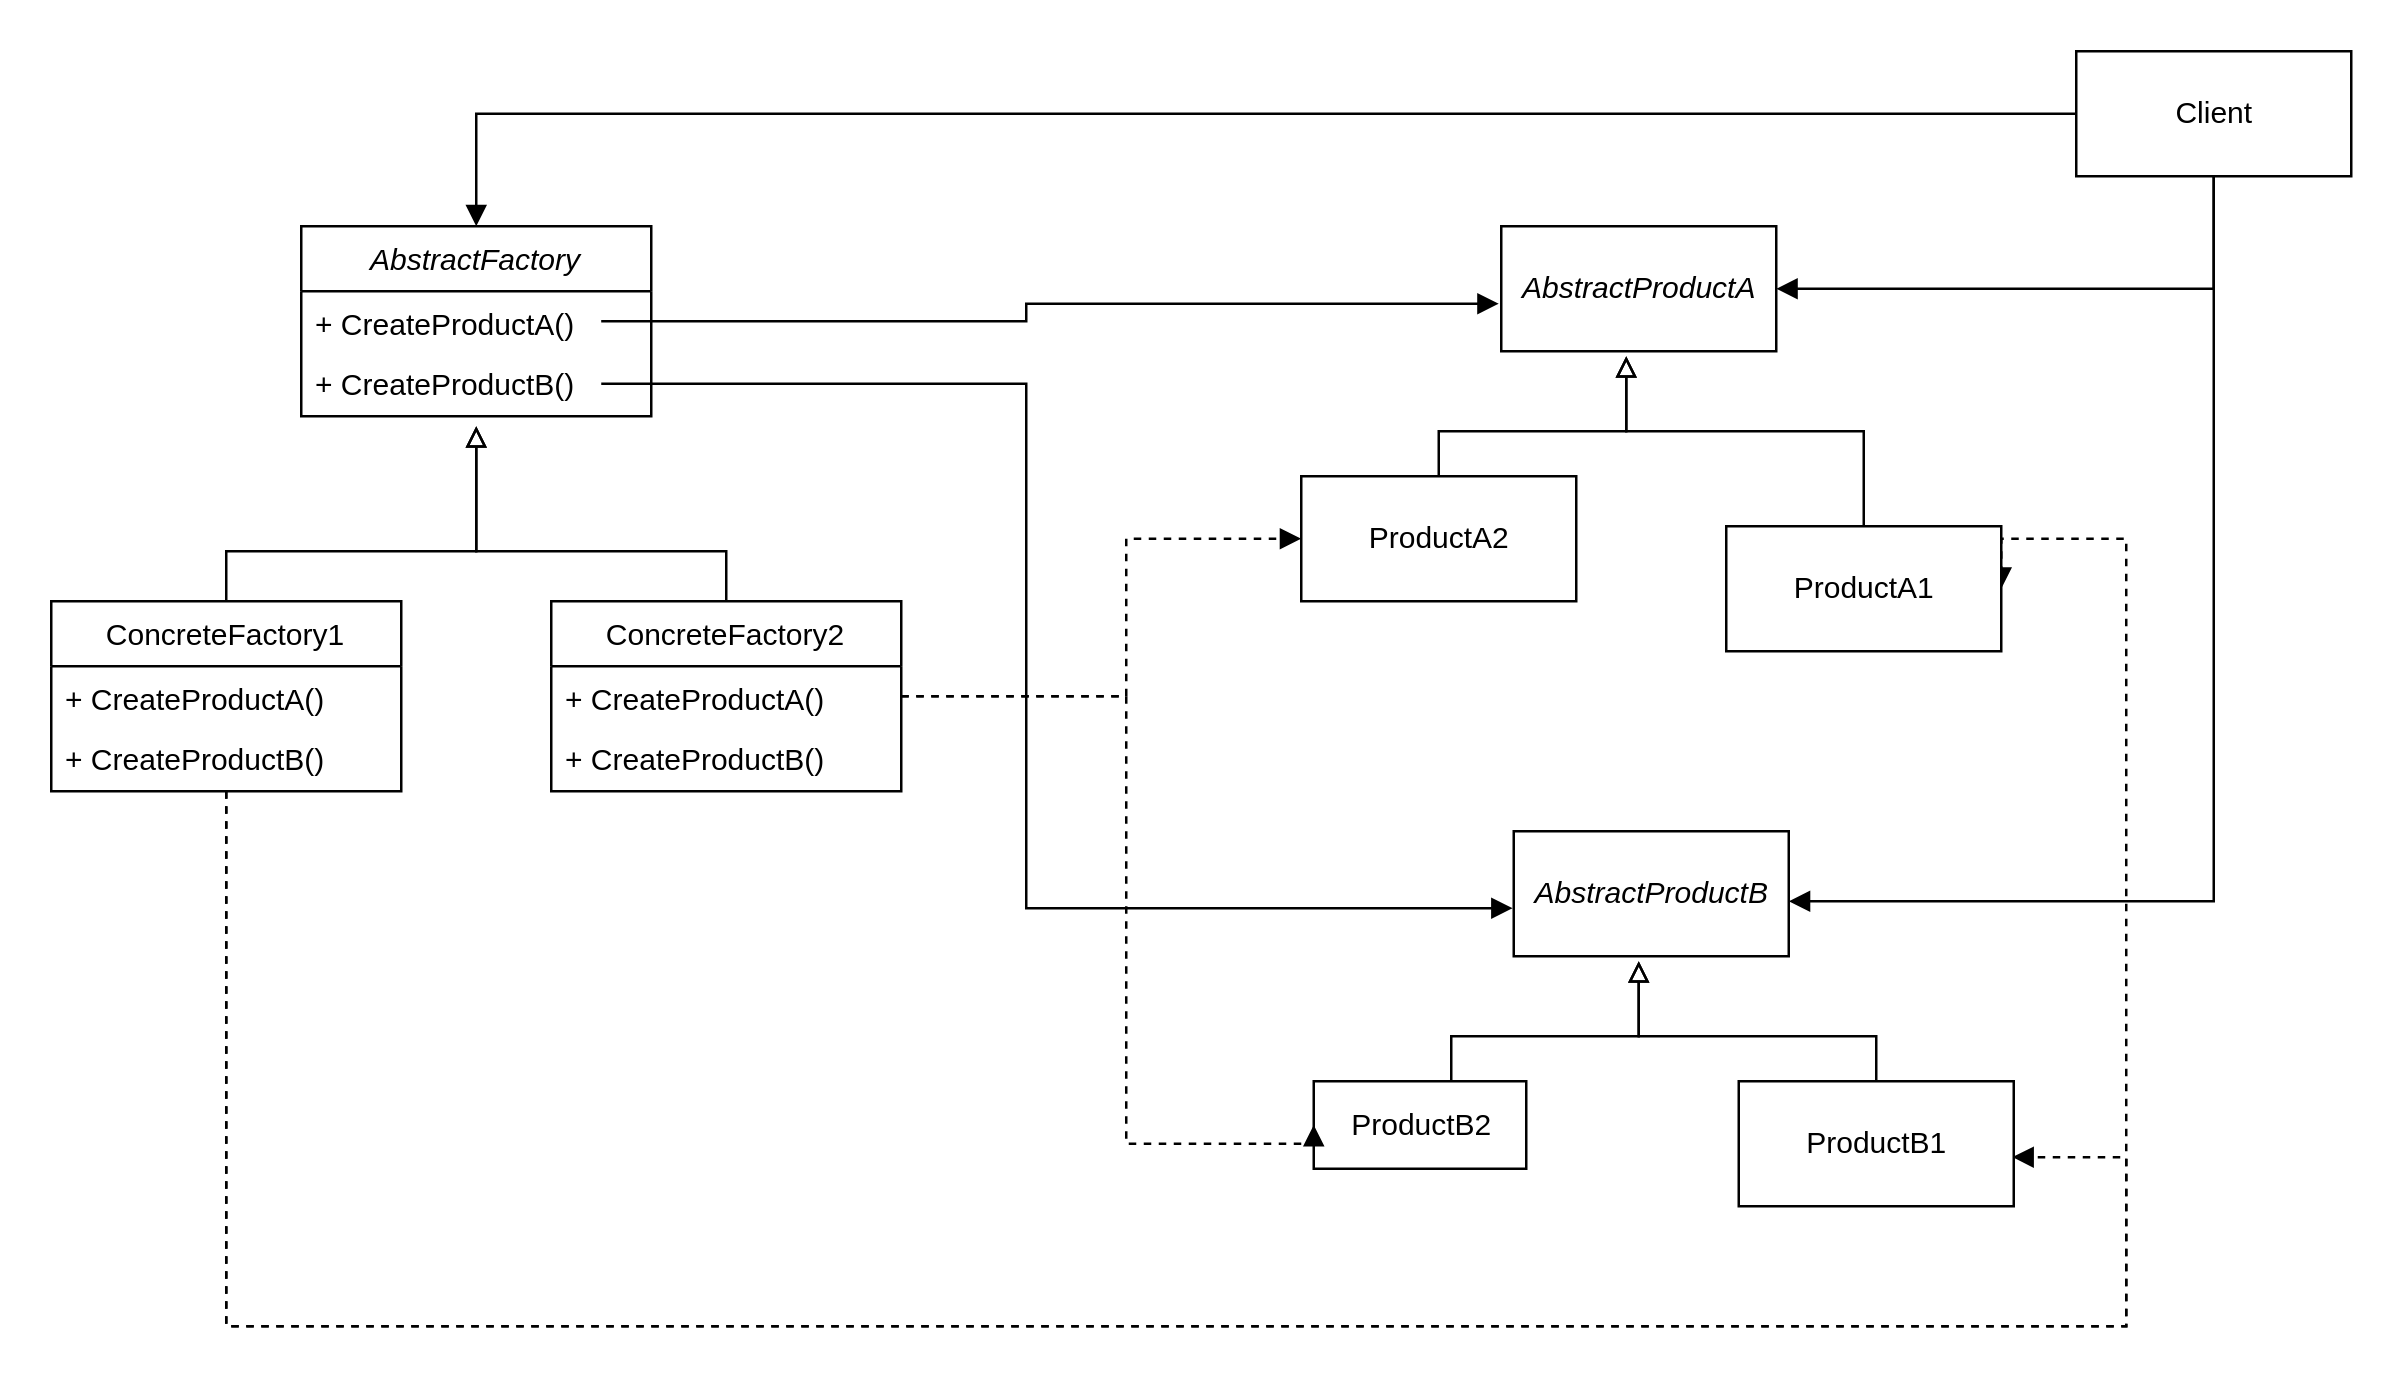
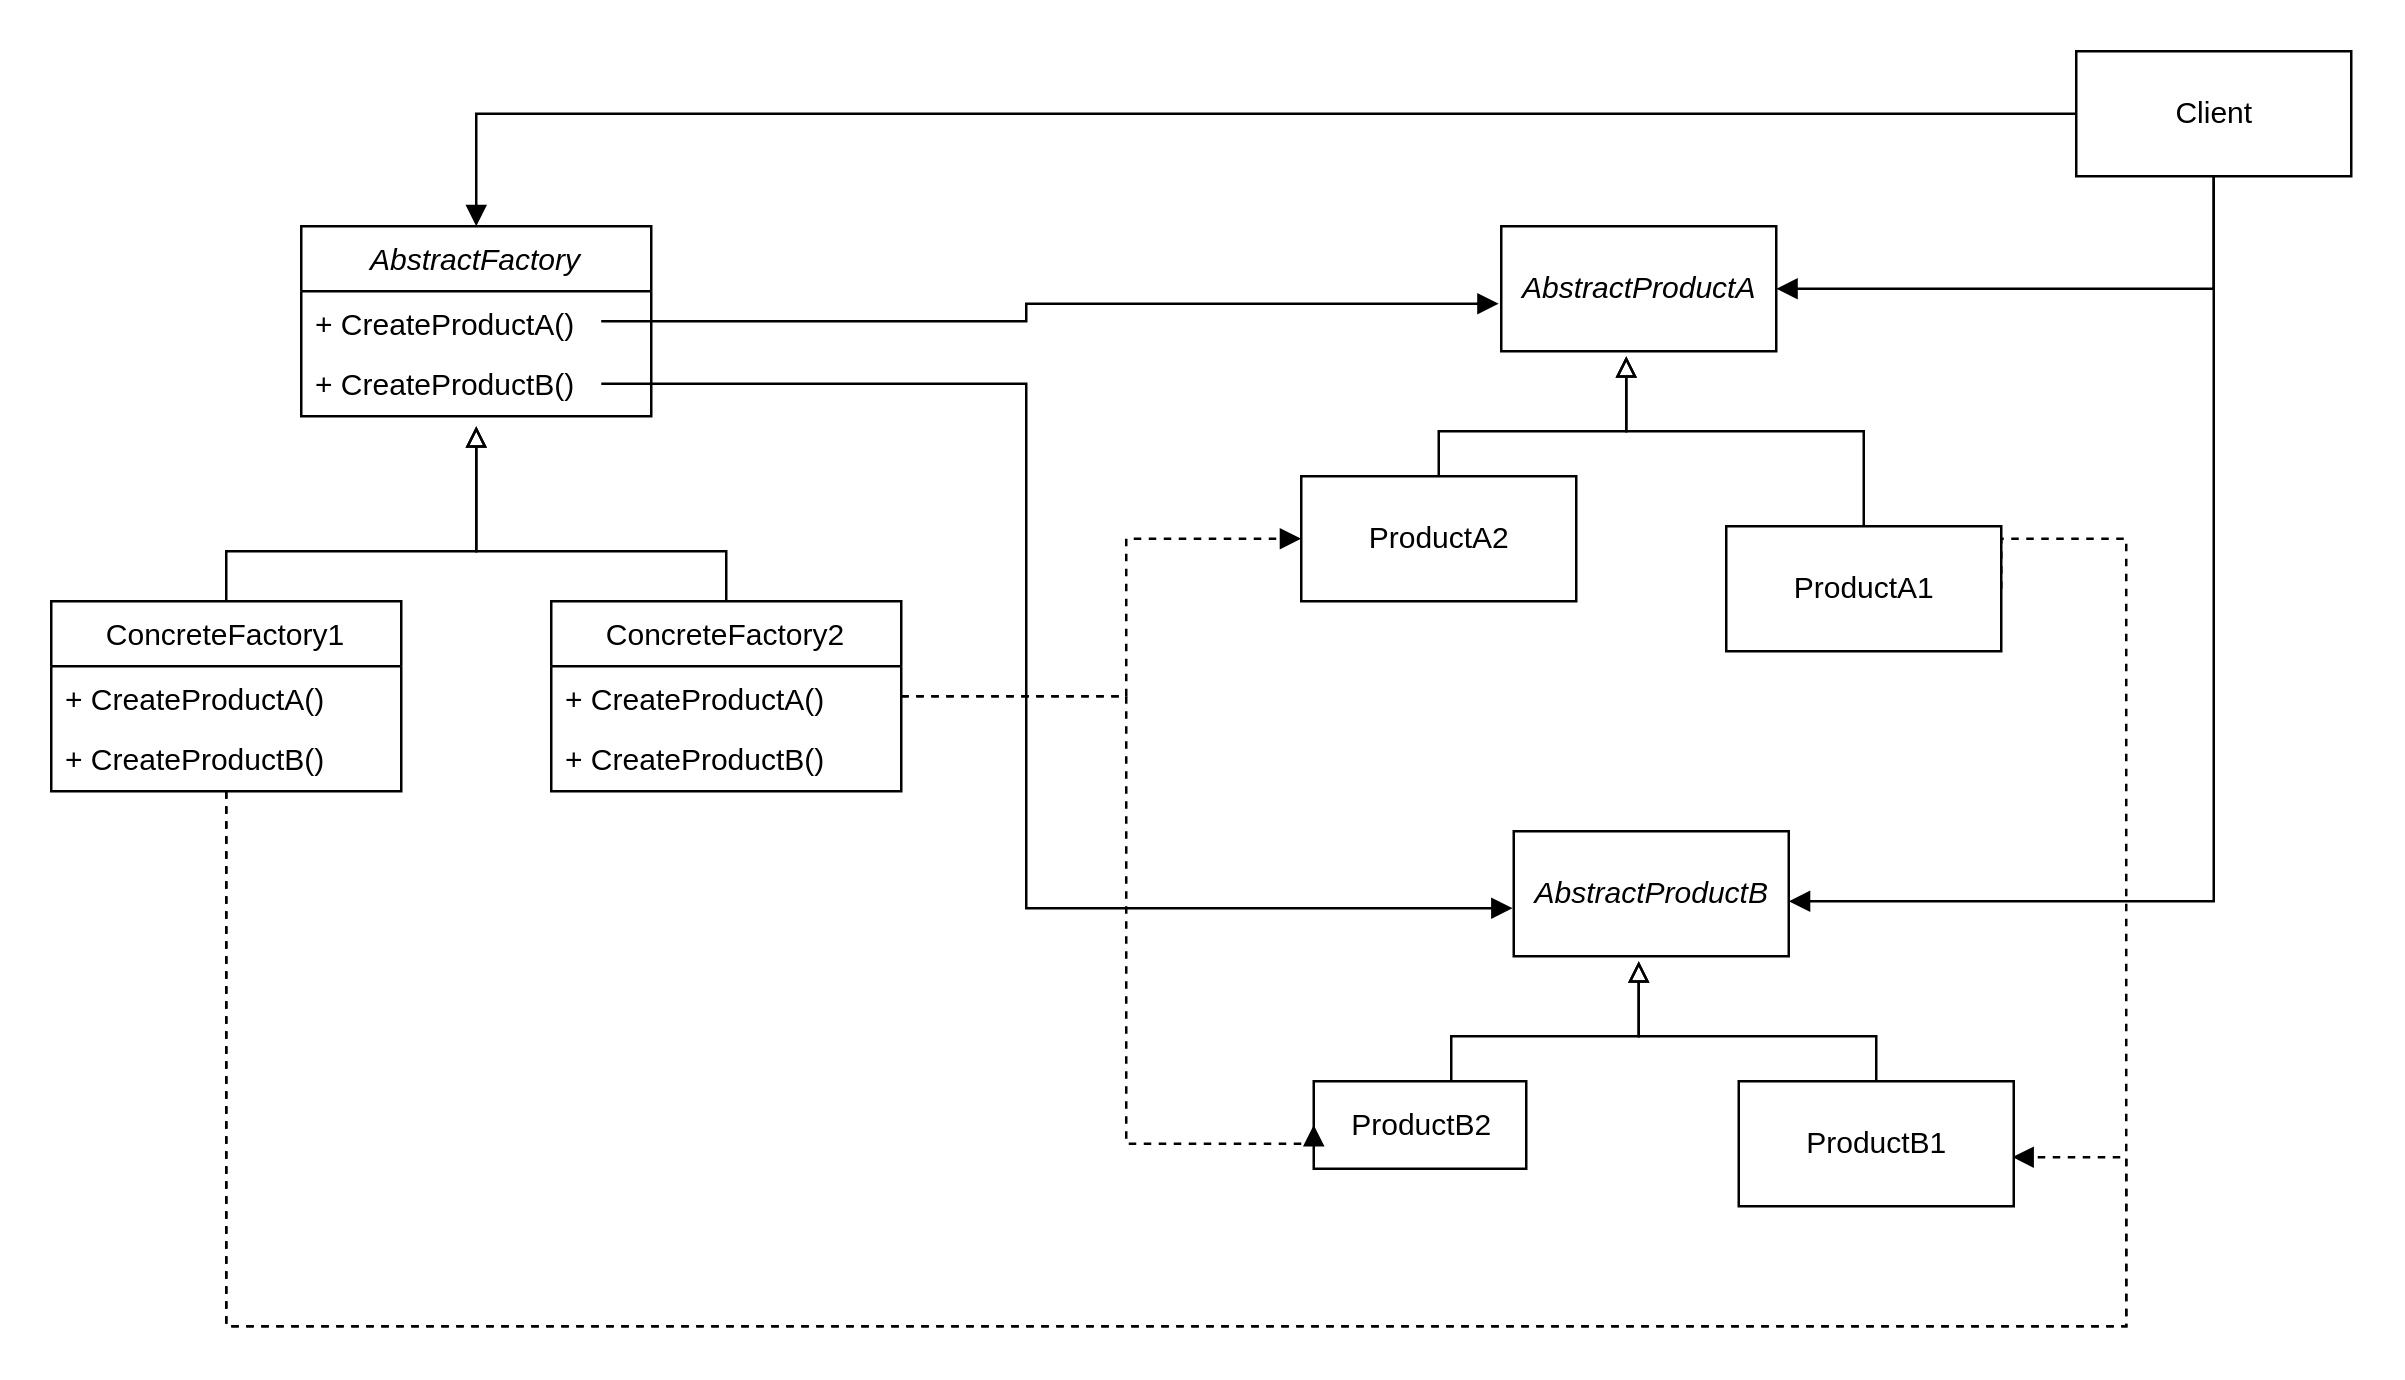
edge "ConcreteFactory1" -> "ProductA1": arrowhead block -> none
